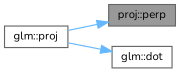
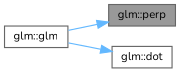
node "proj::perp": label "proj::perp" -> "glm::perp"
node "glm::proj": label "glm::proj" -> "glm::glm"
